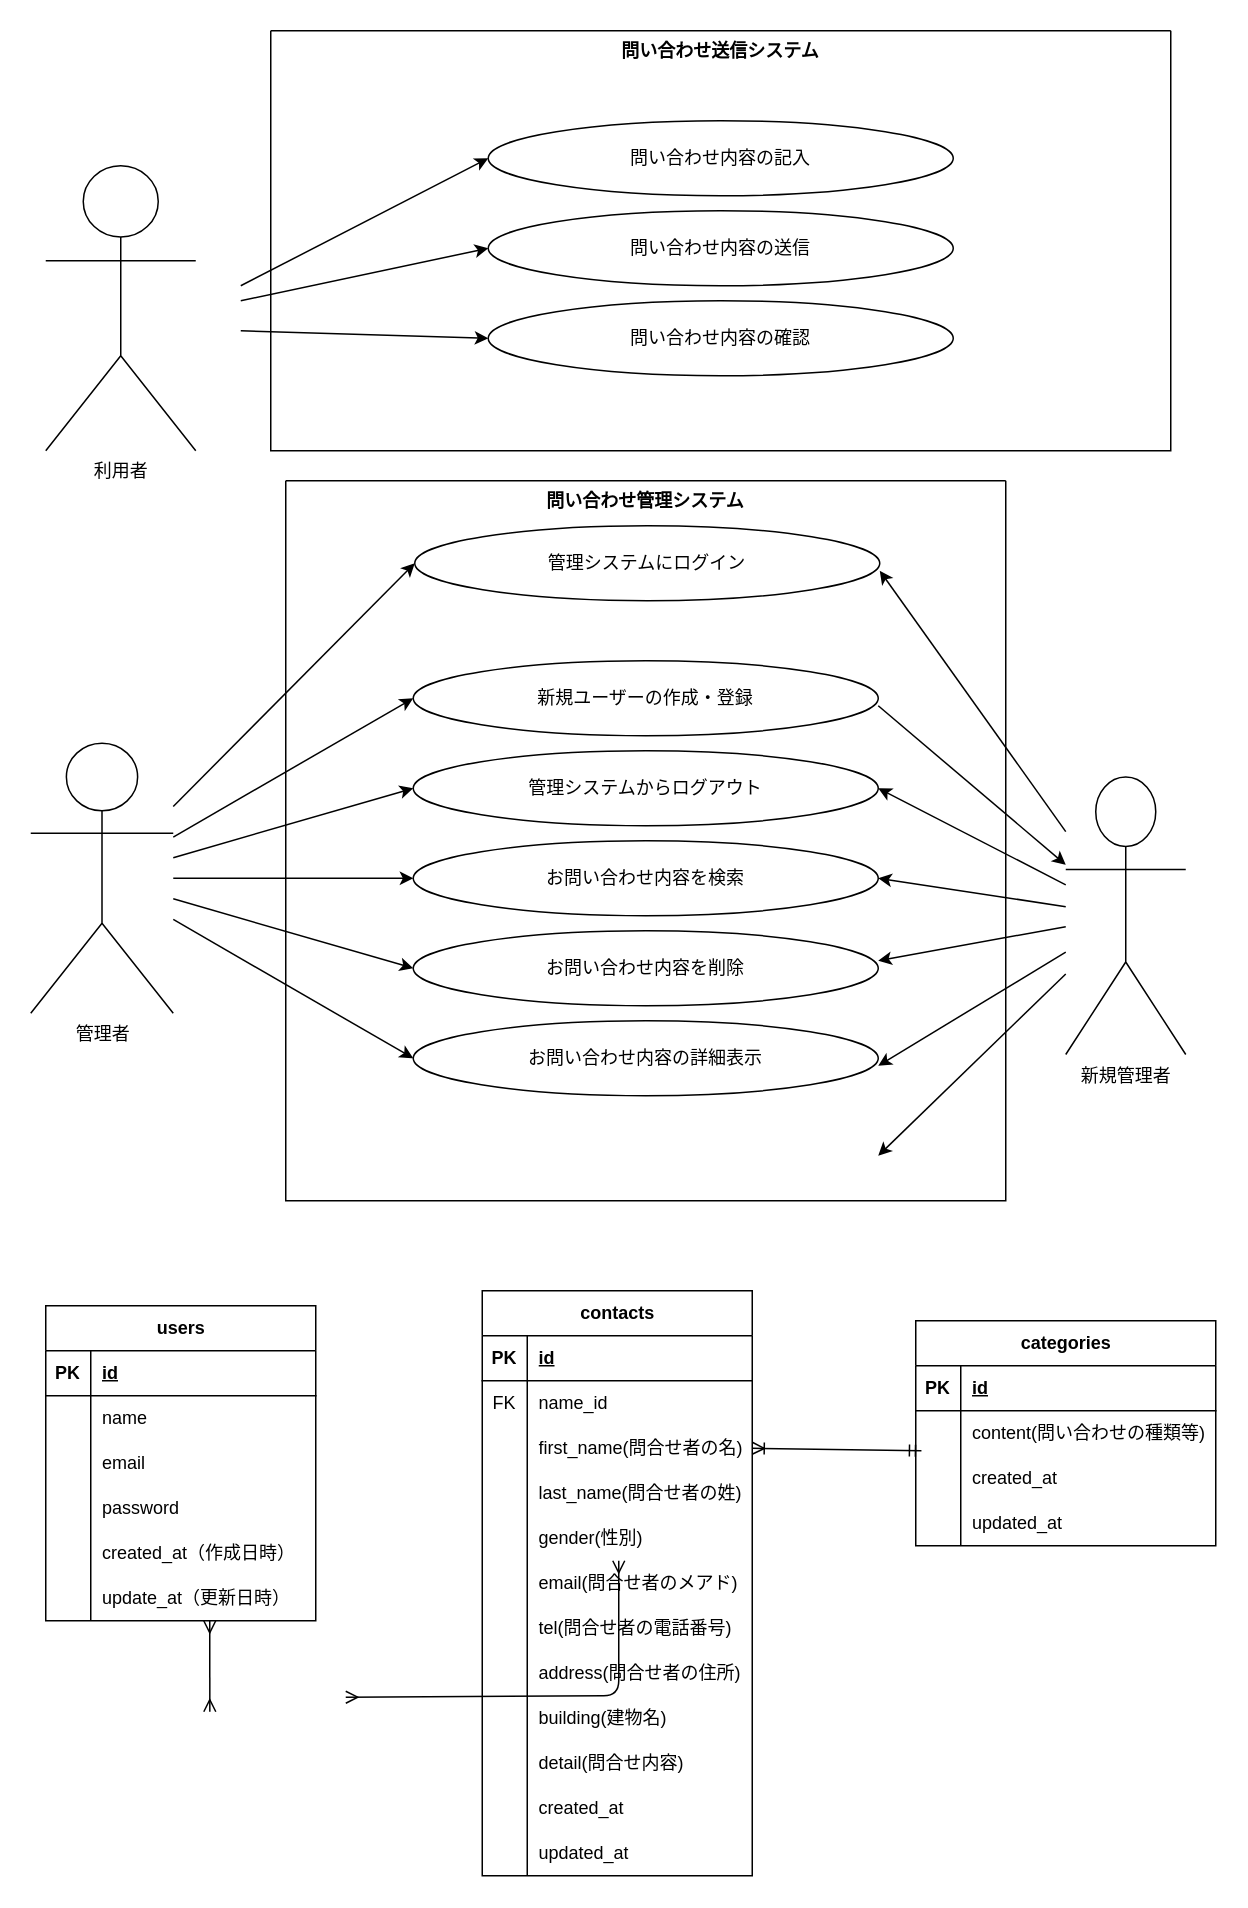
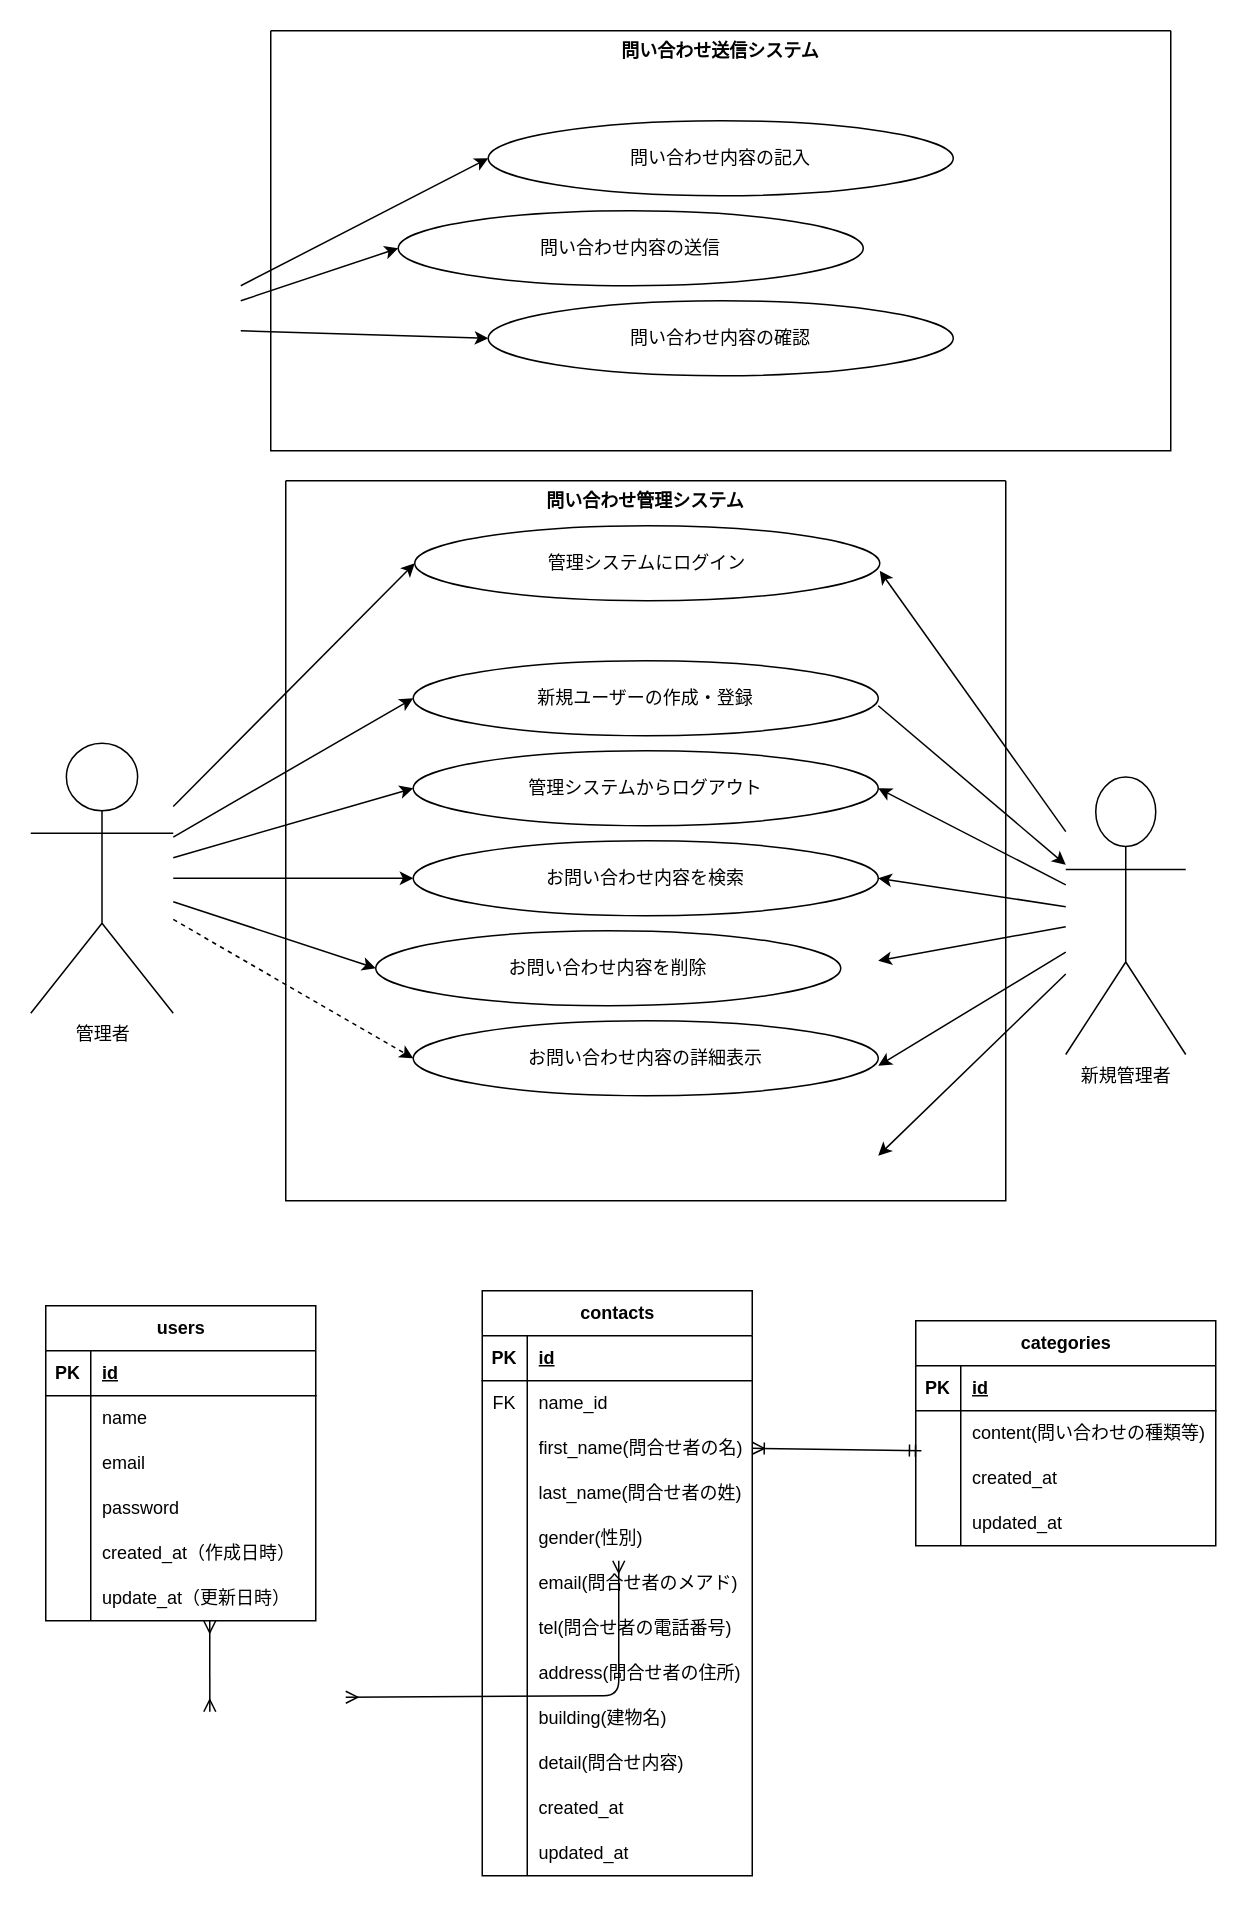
node "問い合わせ内容の送信": moved (721, 248) -> (631, 248)
node "利用者": removed
node "お問い合わせ内容を削除": moved (646, 968) -> (608, 968)
edge "管理者" -> "お問い合わせ内容の詳細表示": style solid -> dashed
